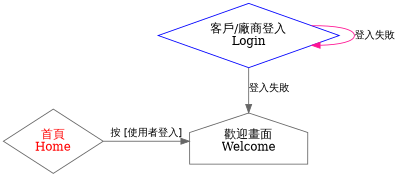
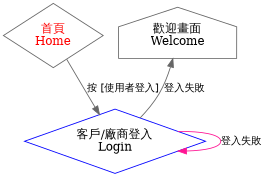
edge "首頁 Home" -> "歡迎畫面 Welcome": now "首頁 Home" -> "客戶/廠商登入 Login"
